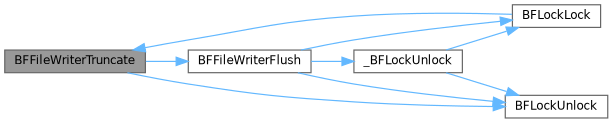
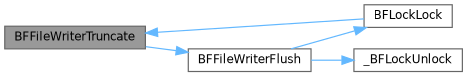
edge "_BFLockUnlock" -> "BFLockLock": removed
node "BFLockUnlock": removed
